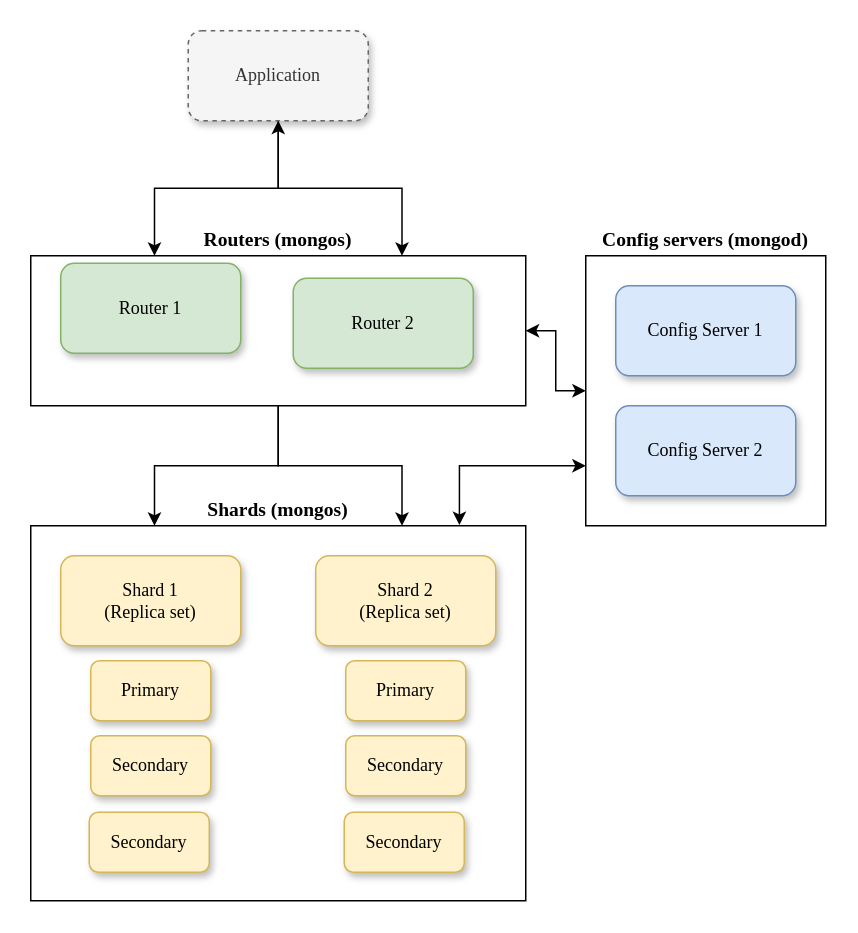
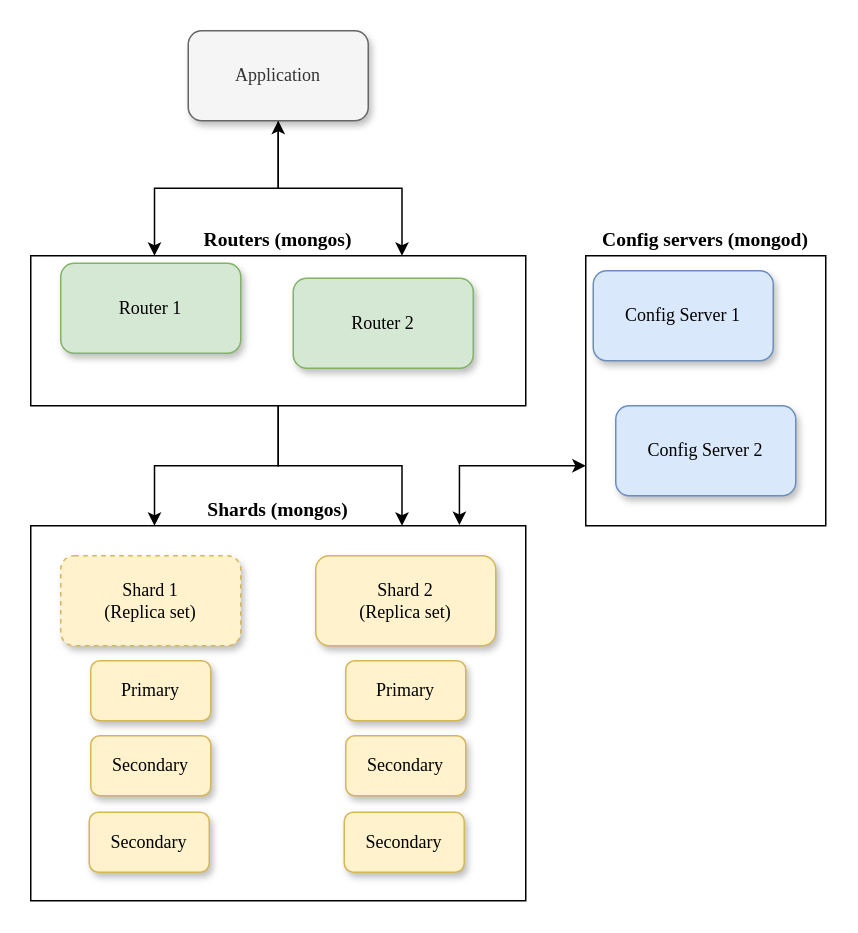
node "Application": style dashed -> solid
node "Config Server 1": moved (706, 331) -> (683, 316)
edge "Routers (mongos)" -- "Config servers (mongod)": removed
node "Shard 1 (Replica set)": style solid -> dashed
